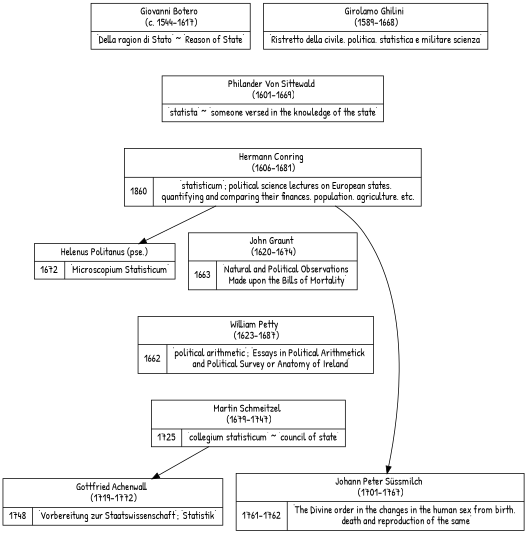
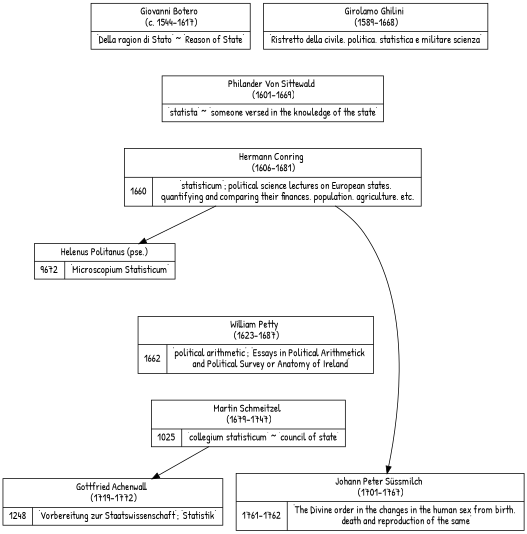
node "Hermann Conring": text "1860" -> "1660"
node "John Graunt": removed
node "Helenus Politanus (pse.)": text "1672" -> "9672"
node "Martin Schmeitzel": text "1725" -> "1025"
node "Gottfried Achenwall": text "1748" -> "1248"
